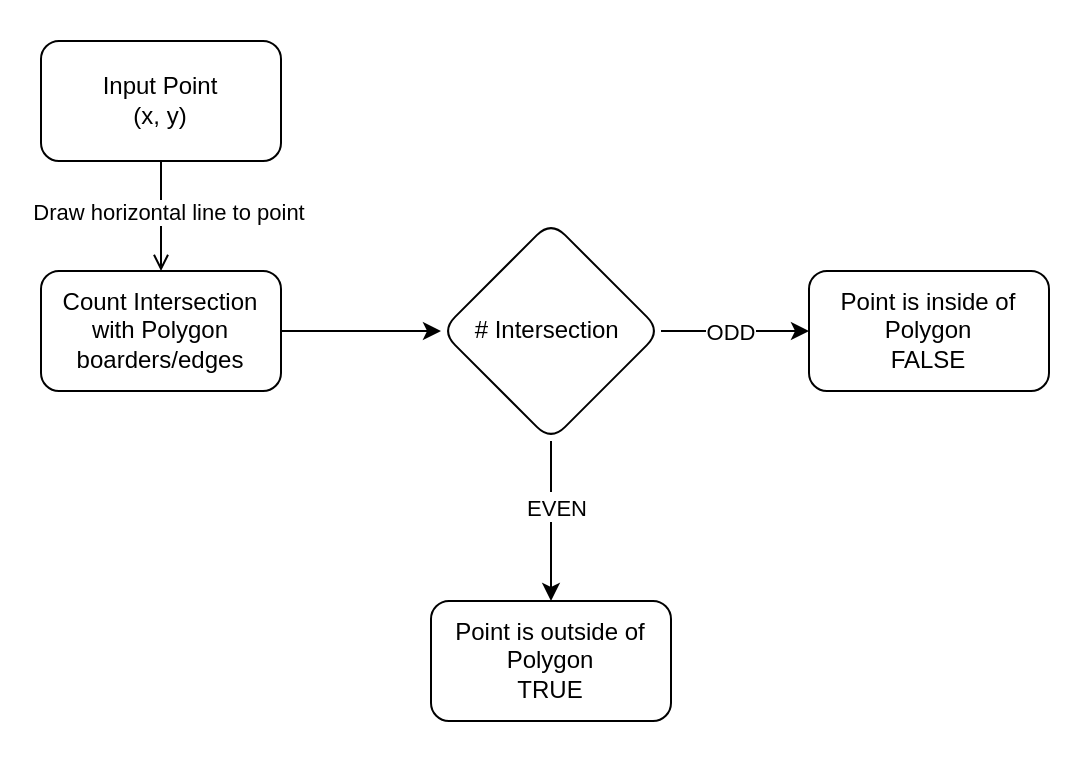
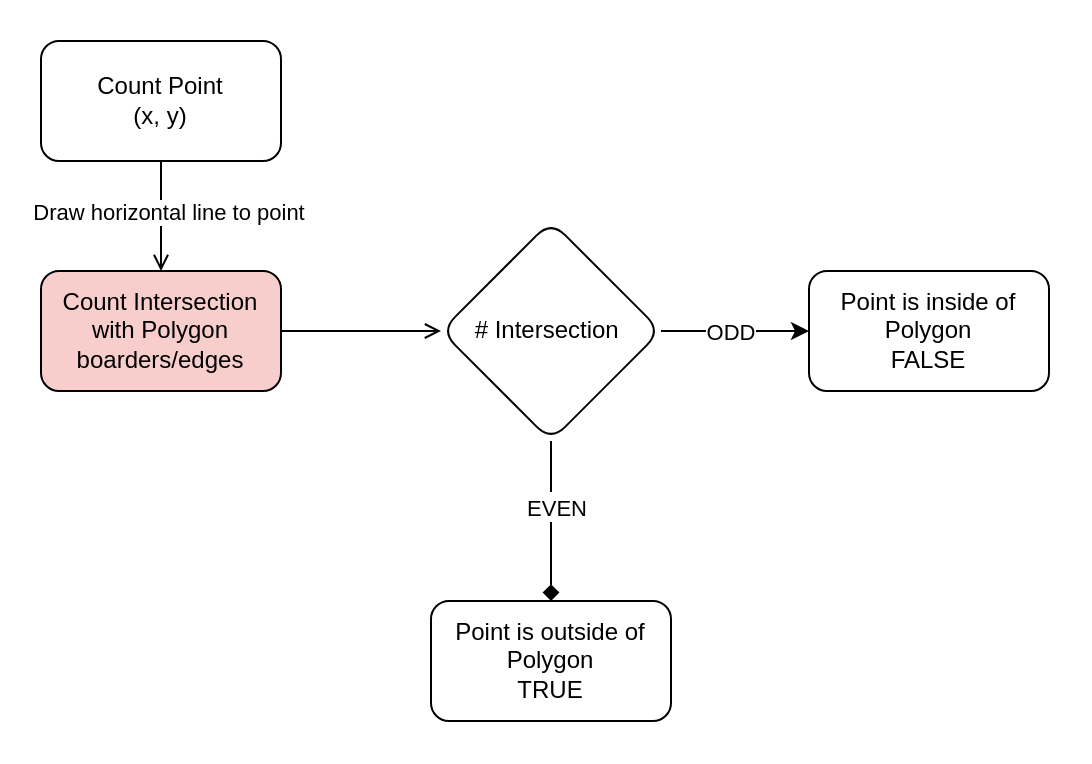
node "Input Point (x, y)": label "Input Point (x, y)" -> "Count Point (x, y)"
node "Count Intersection with Polygon boarders/edges": fillcolor #ffffff -> #f8cecc
edge "Count Intersection with Polygon boarders/edges" -> "# Intersection": arrowhead classic -> open
edge "# Intersection" -> "Point is outside of Polygon TRUE": arrowhead classic -> diamond
